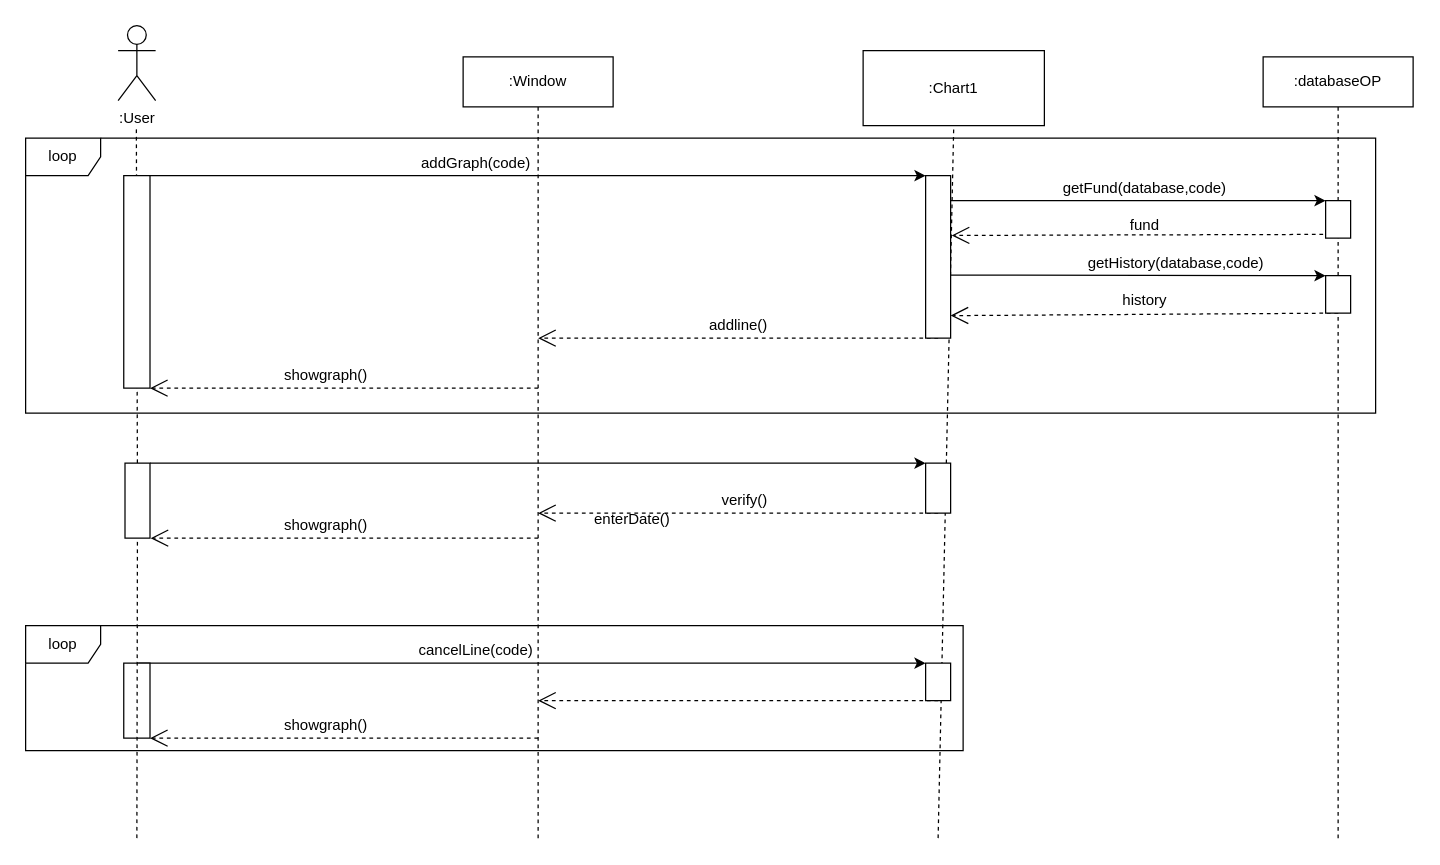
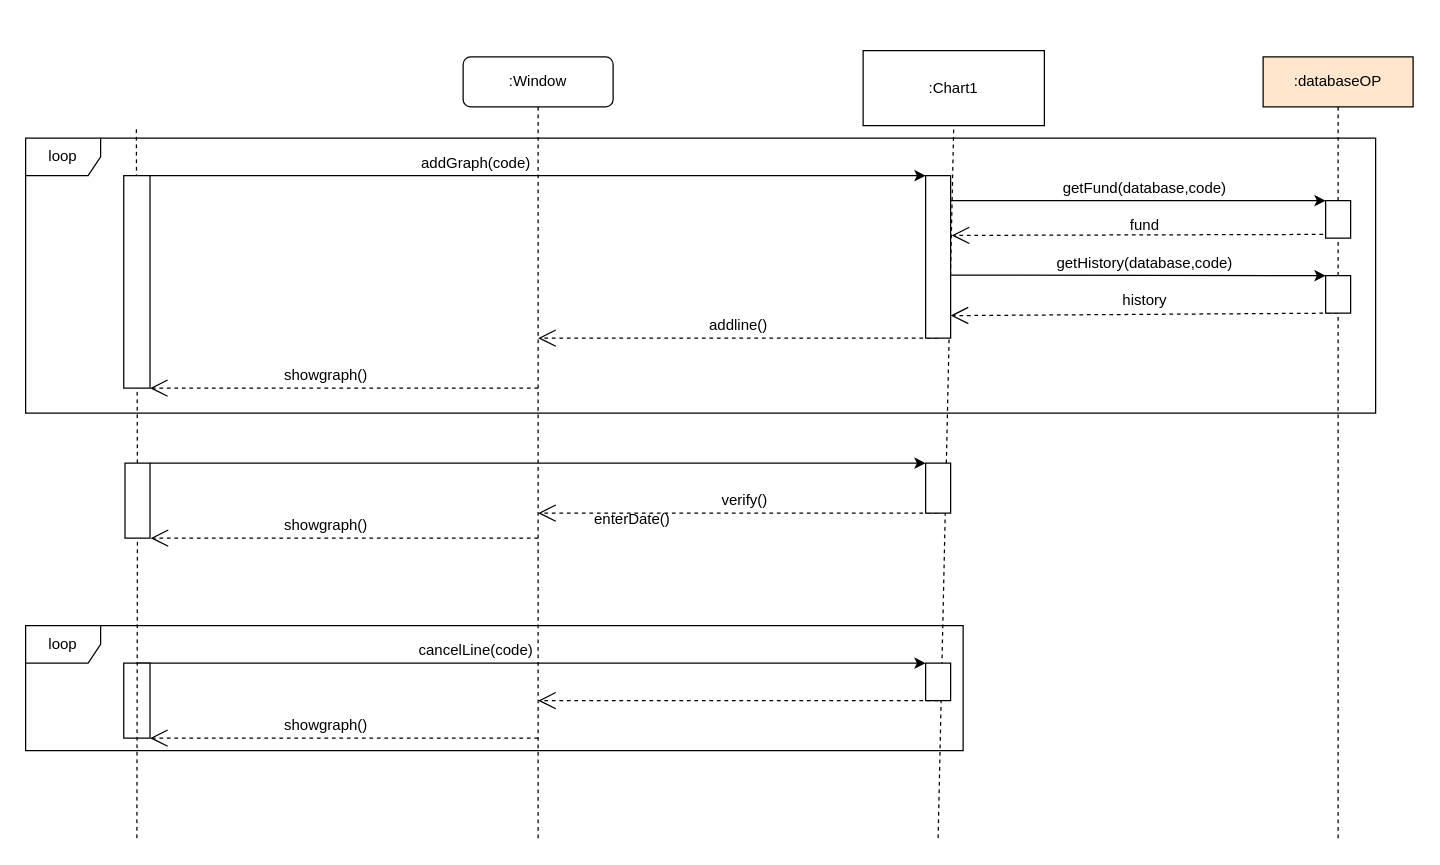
node ":User": removed
node ":Window": shape rectangle -> rounded rectangle
node ":databaseOP": fillcolor #ffffff -> #ffe6cc
node "getHistory(database,code)": moved (1176, 263) -> (1144, 263)
